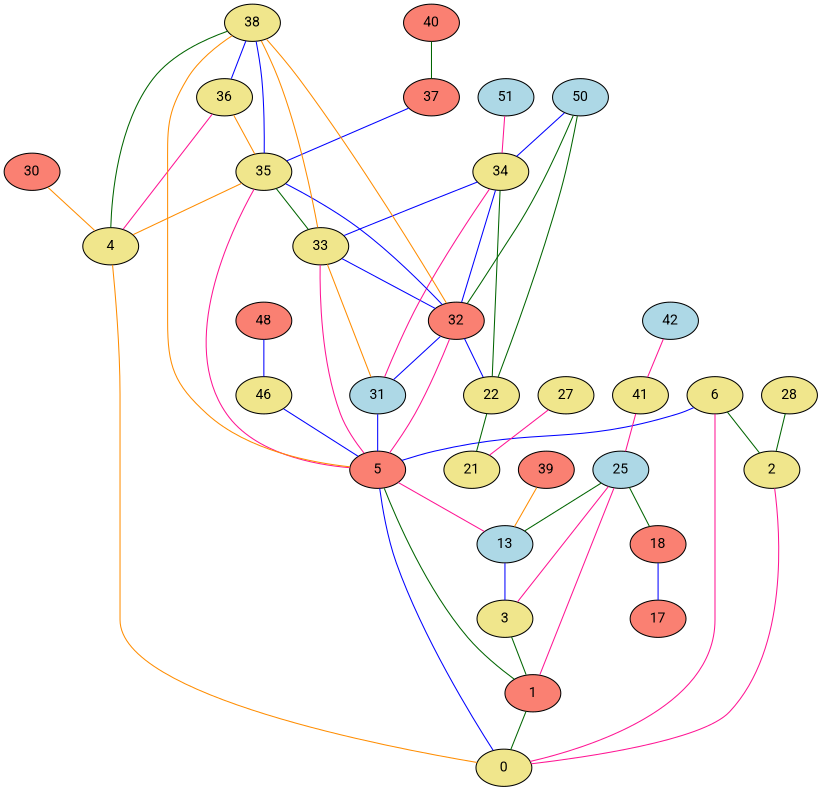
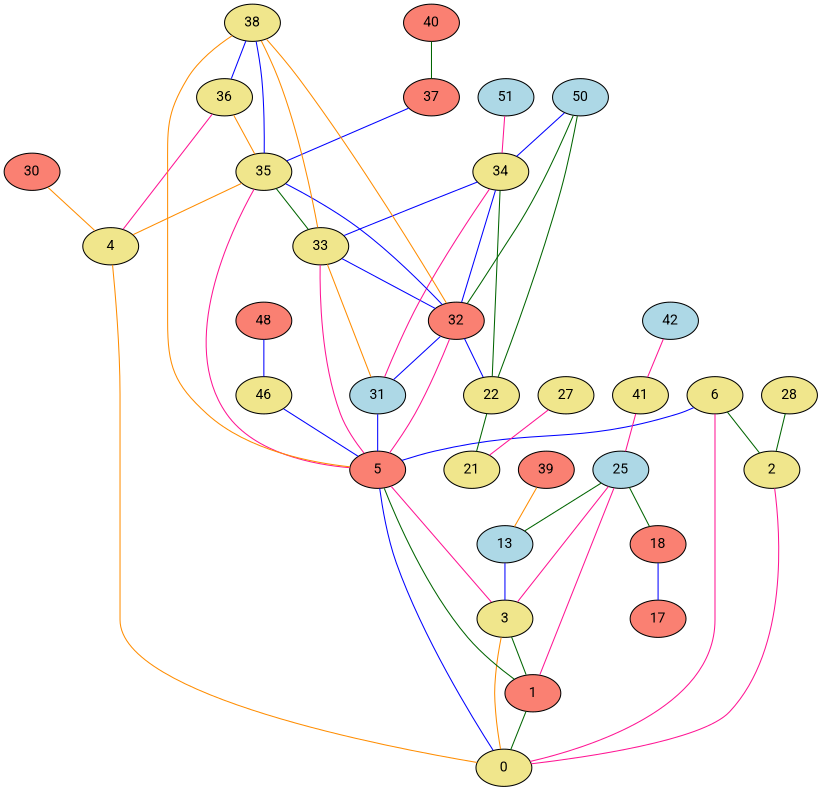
edge "38" -- "4": removed
edge "5" -- "13": now "5" -- "3"
edge "3" -- "0": added
